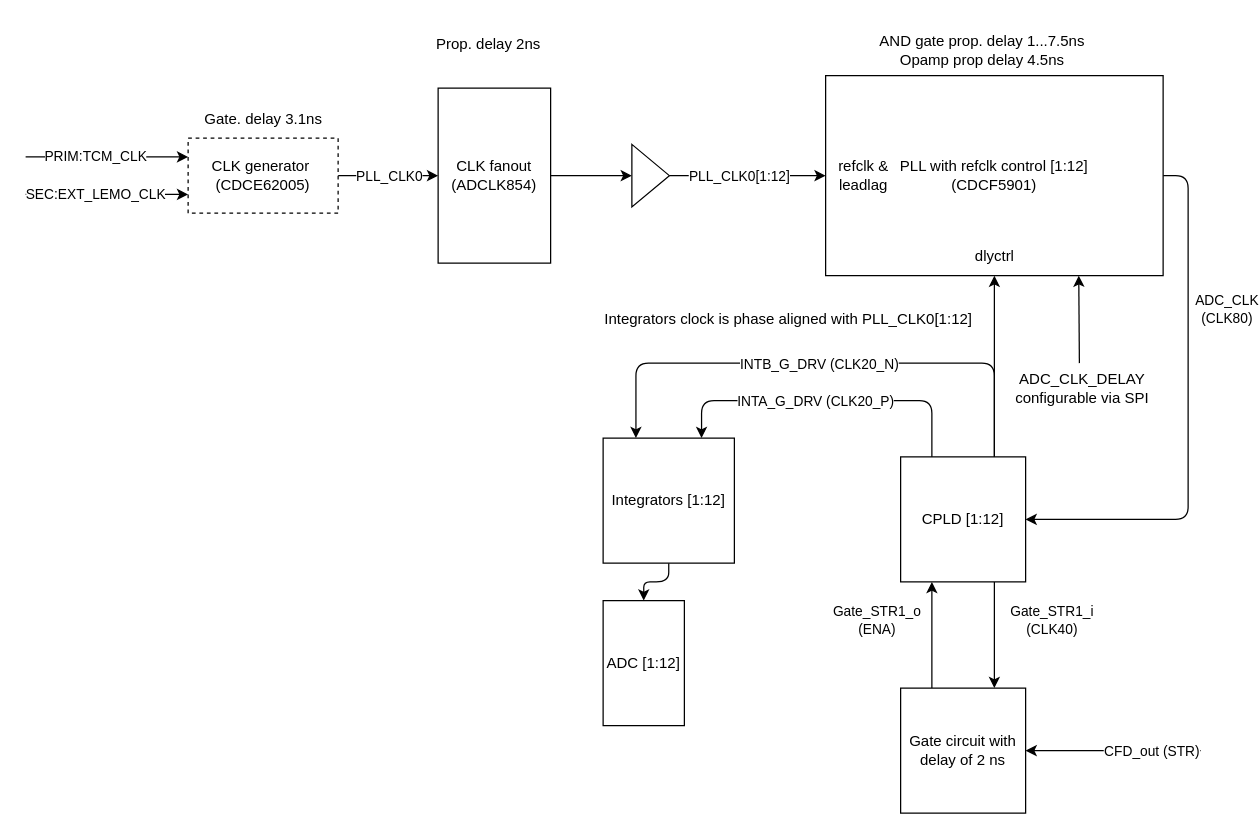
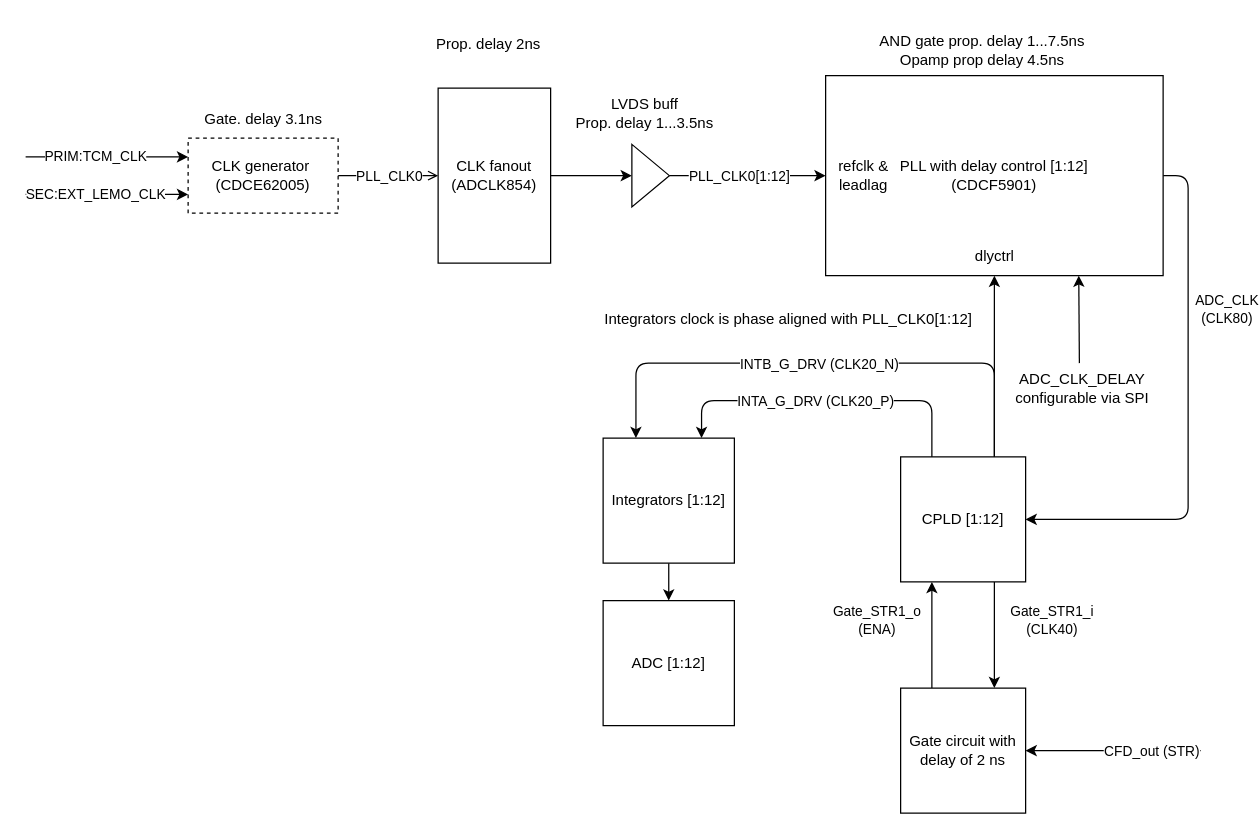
node "LVDS buff Prop. delay 1...3.5ns": added
edge "CLK generator (CDCE62005)" -> "CLK fanout (ADCLK854)": arrowhead classic -> open
node "PLL with refclk control [1:12] (CDCF5901)": label "PLL with refclk control [1:12] (CDCF5901)" -> "PLL with delay control [1:12] (CDCF5901)"
node "ADC [1:12]": size 81x125 -> 131x125
